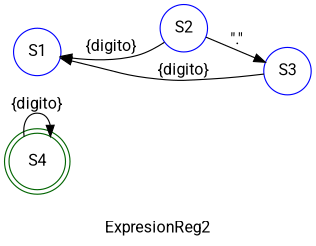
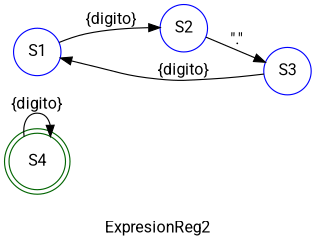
edge "S2" -> "S1": reversed
